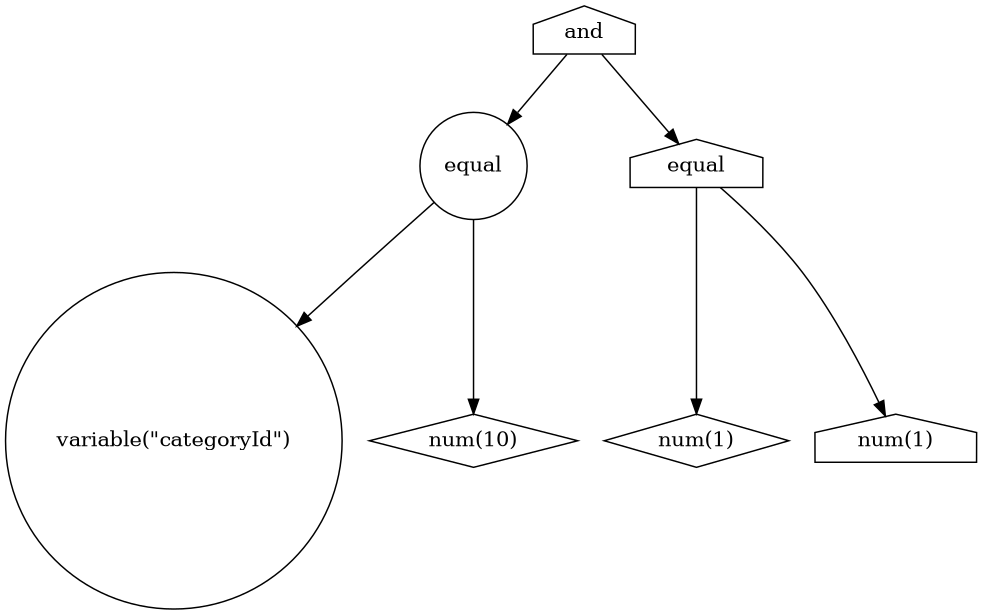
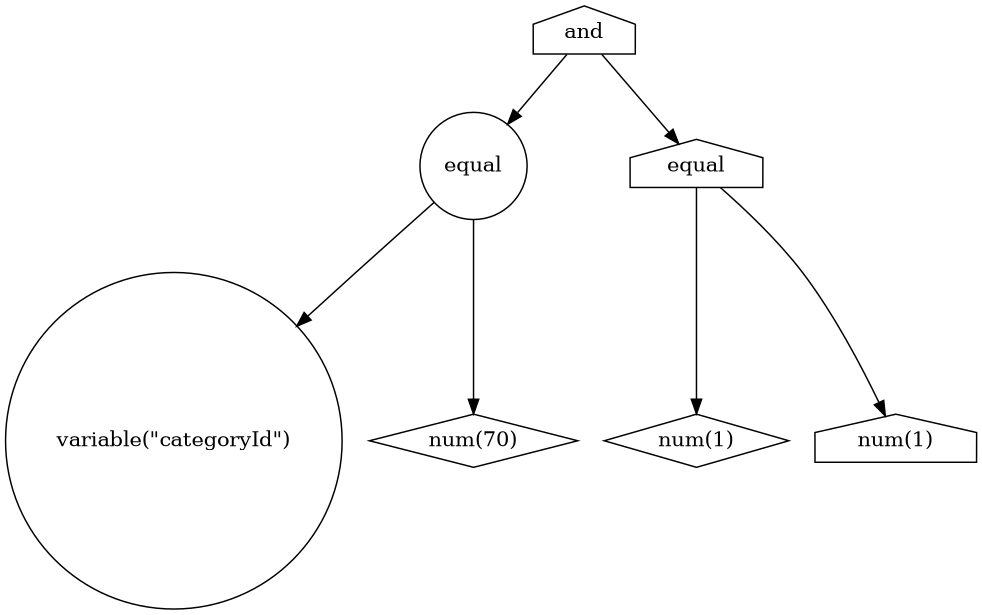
node "num(10)": label "num(10)" -> "num(70)"
